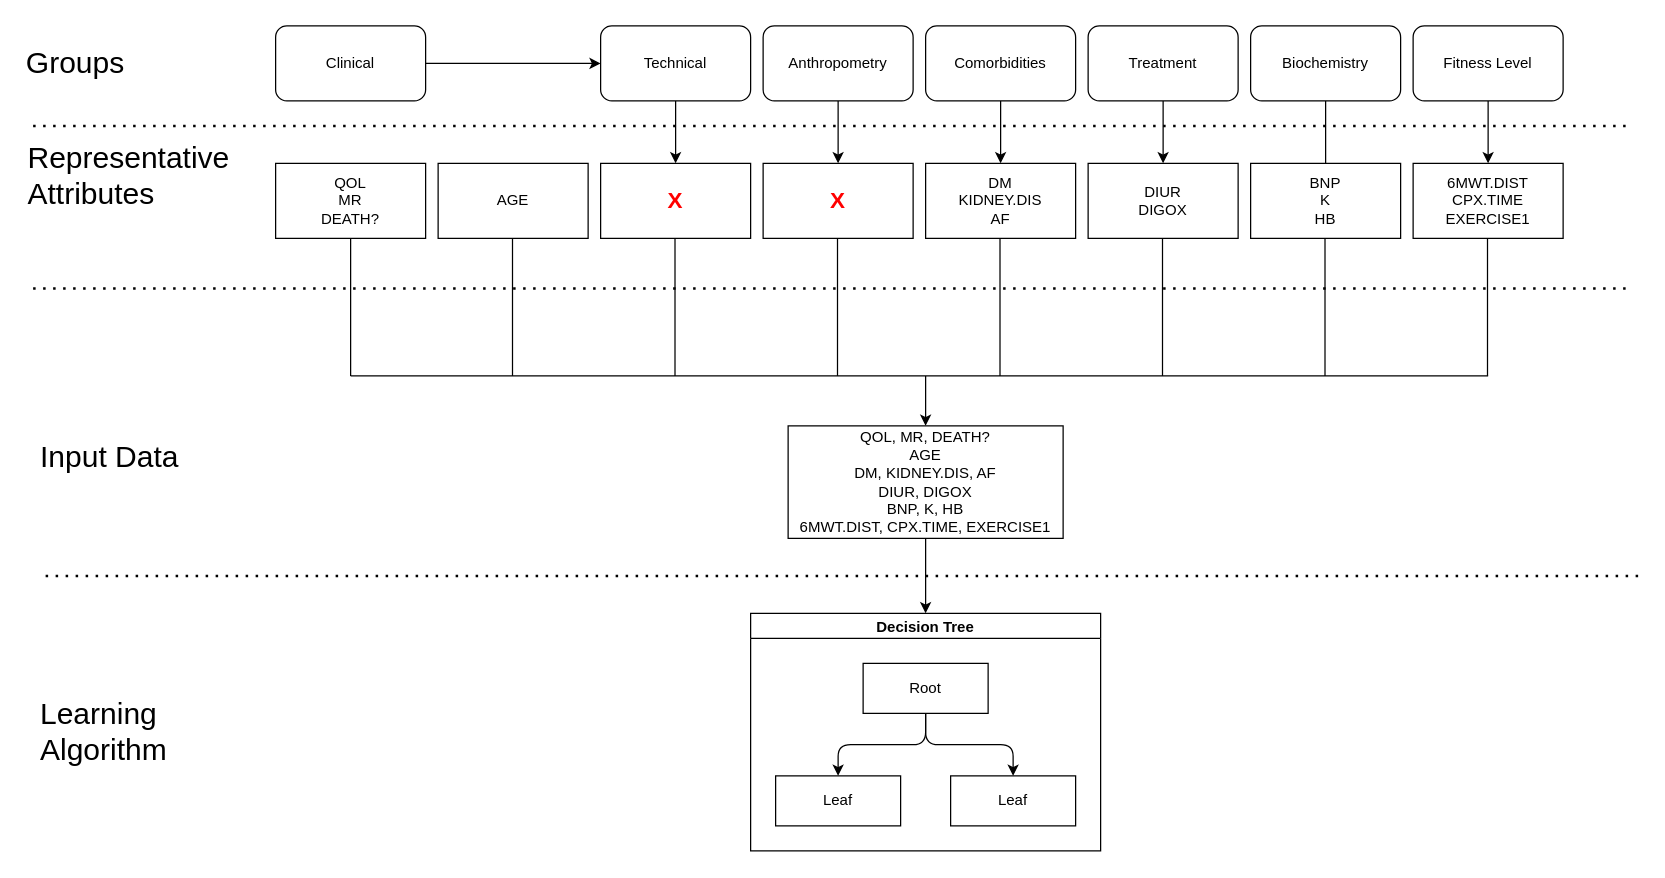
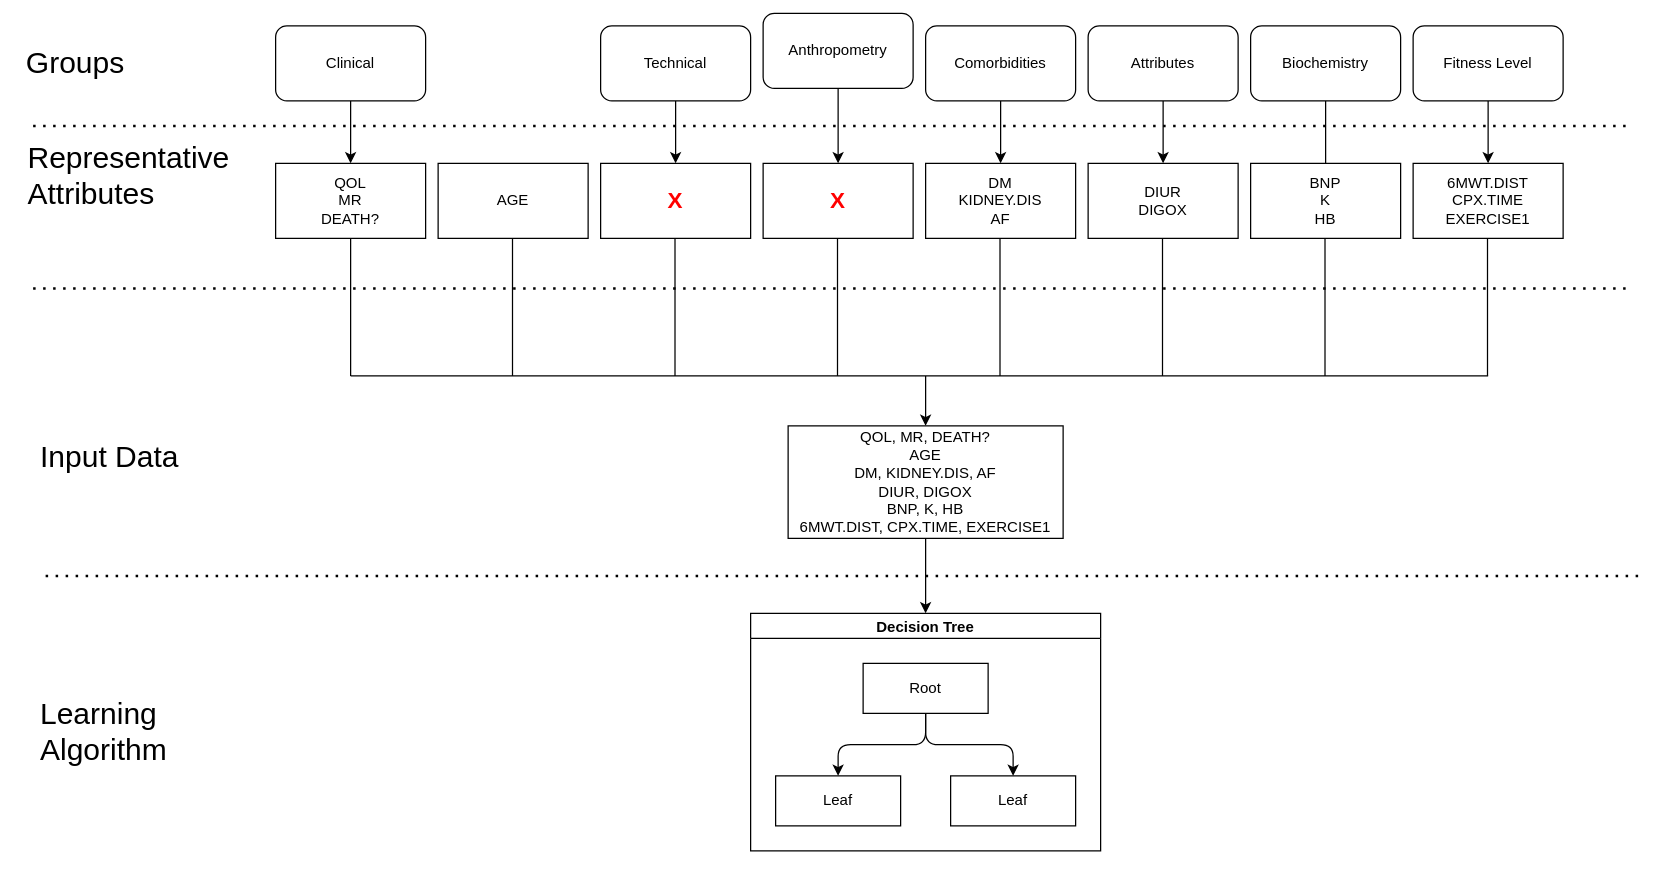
edge "Clinical" -> "Technical": now "Clinical" -> "QOL MR DEATH?"
node "Anthropometry": moved (838, 63) -> (838, 51)
node "Treatment": label "Treatment" -> "Attributes"
